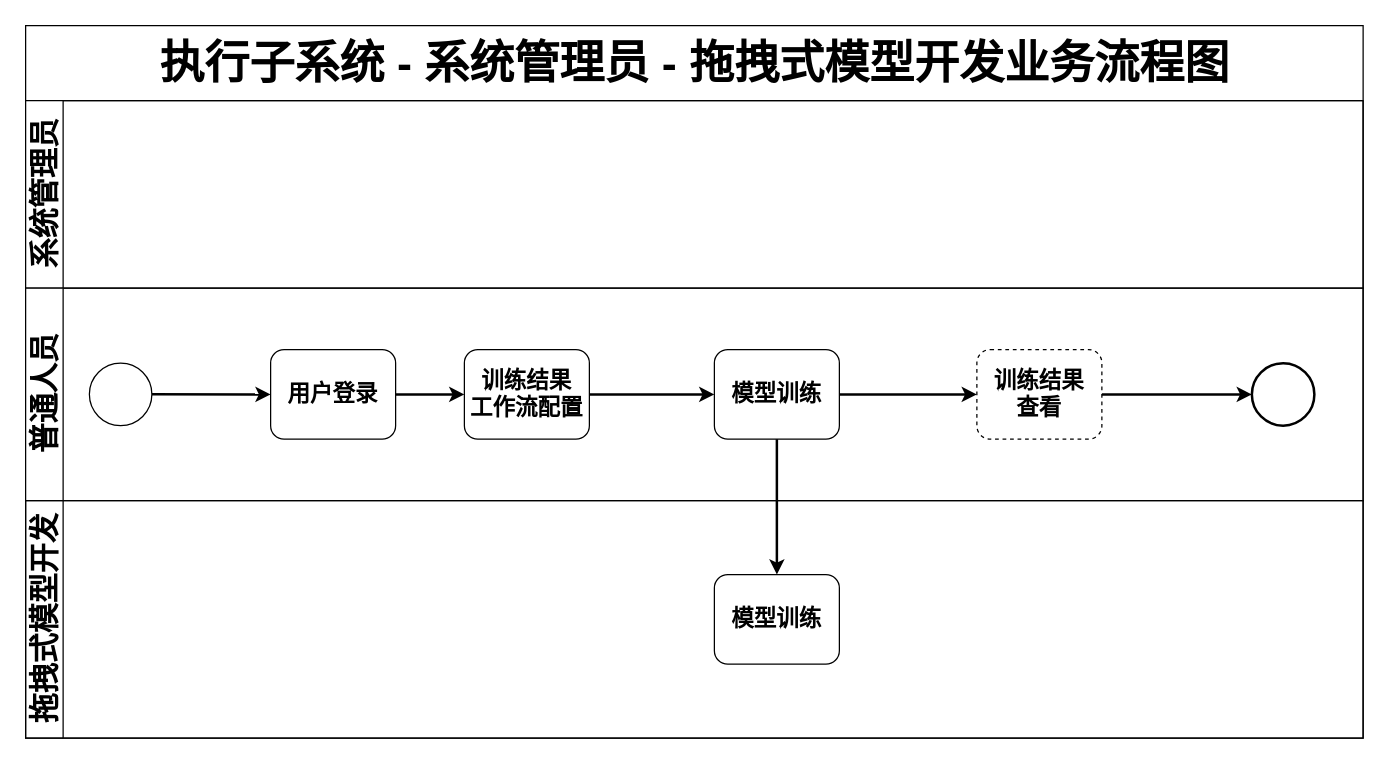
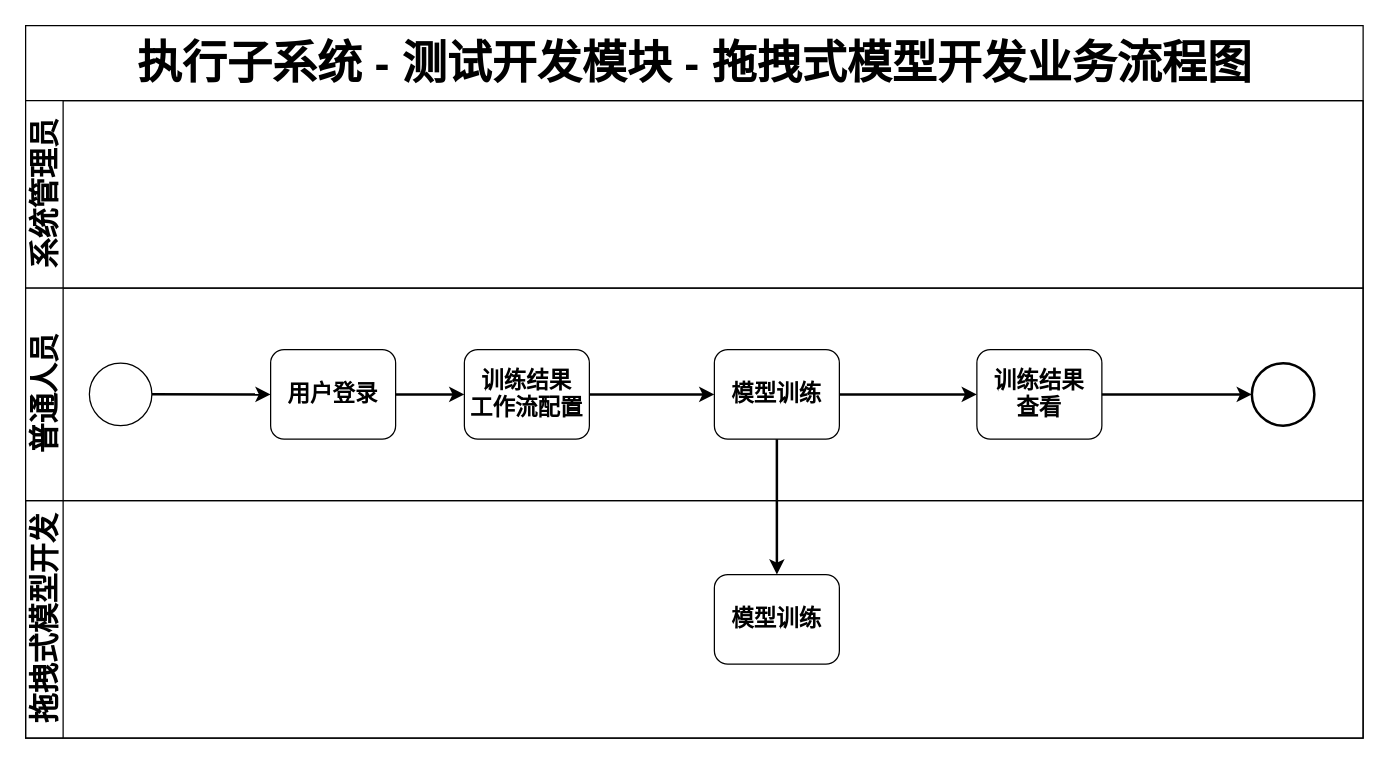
node "执行子系统 - 系统管理员 - 拖拽式模型开发业务流程图": label "执行子系统 - 系统管理员 - 拖拽式模型开发业务流程图" -> "执行子系统 - 测试开发模块 - 拖拽式模型开发业务流程图"
node "训练结果 查看": style dashed -> solid
